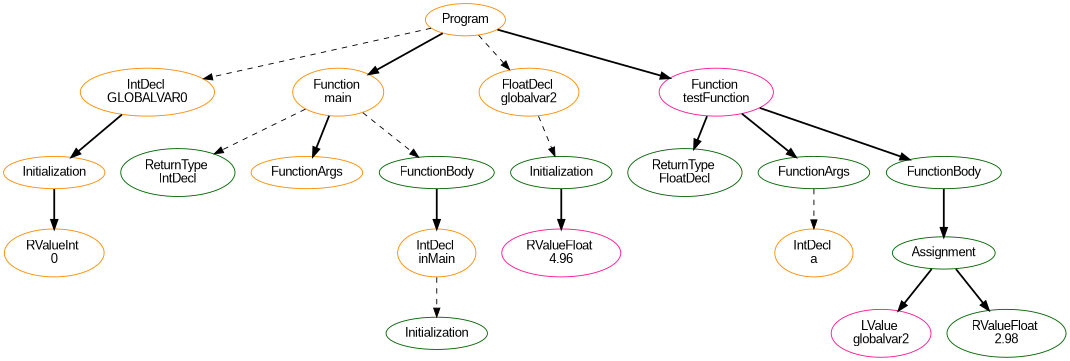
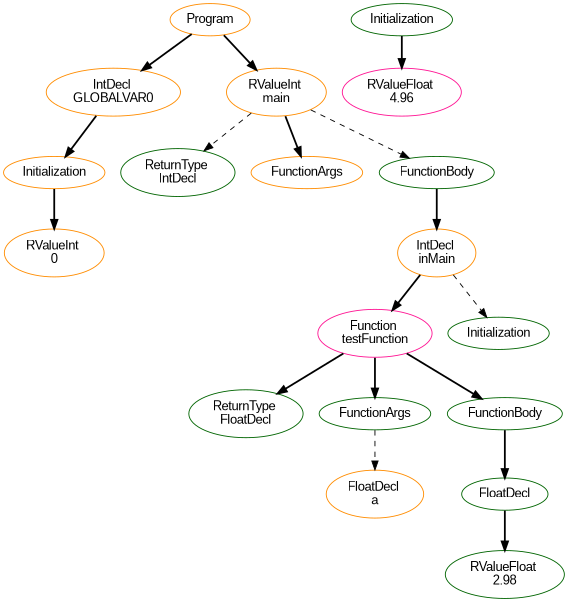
edge "Program" -> "IntDecl GLOBALVAR0": style dashed -> bold
edge "Program" -> "Function testFunction": now "IntDecl inMain" -> "Function testFunction"
node "Function main": label "Function main" -> "RValueInt main"
node "FloatDecl globalvar2": removed
node "IntDecl a": label "IntDecl a" -> "FloatDecl a"
node "Assignment": label "Assignment" -> "FloatDecl"
node "LValue globalvar2": removed
